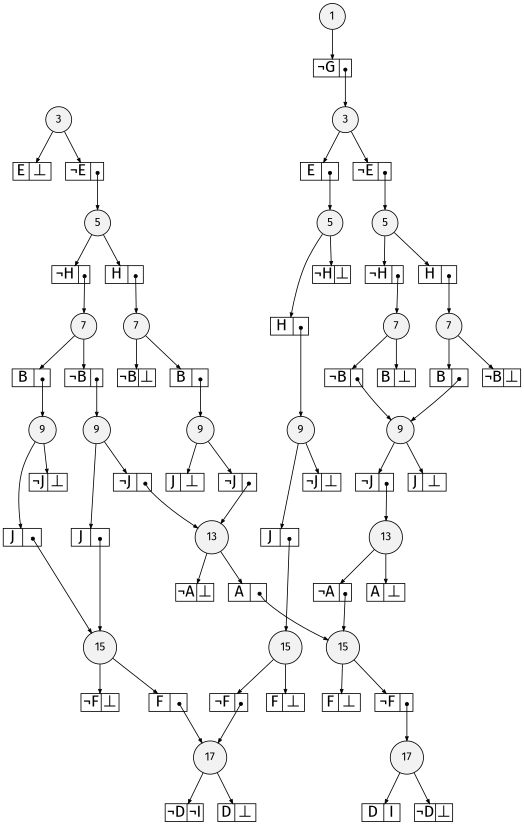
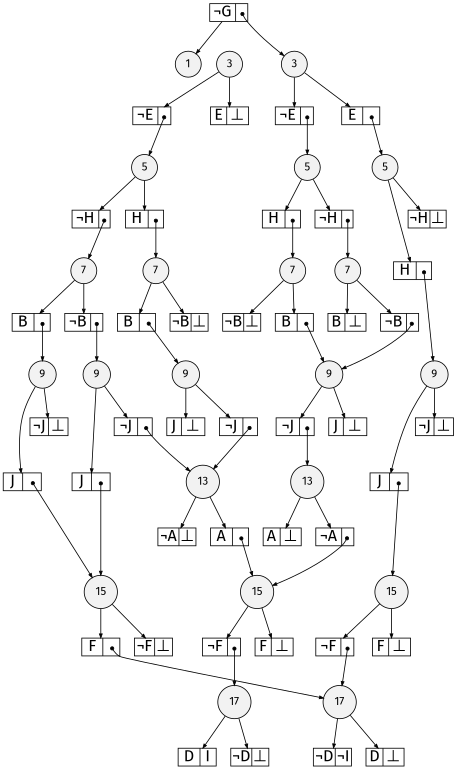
edge "1" -> "¬G": reversed
